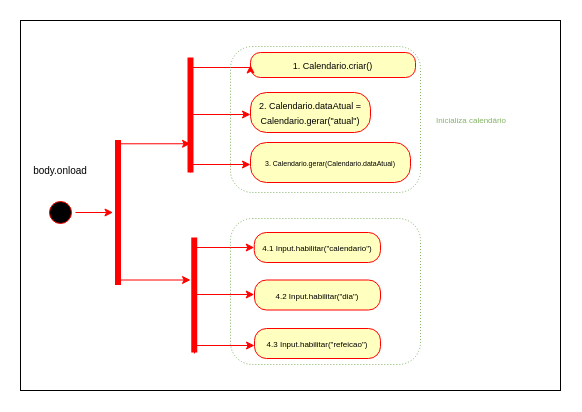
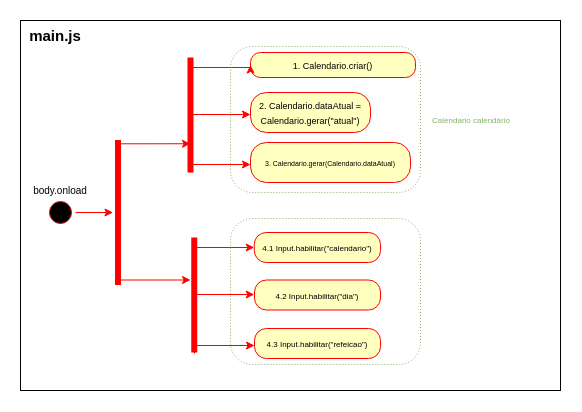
node "main.js": added
node "Inicializa calendário": label "Inicializa calendário" -> "Calendario calendário"
node "body.onload": moved (61, 163) -> (61, 183)
